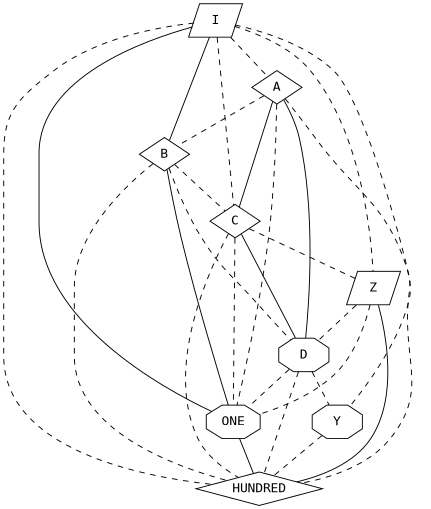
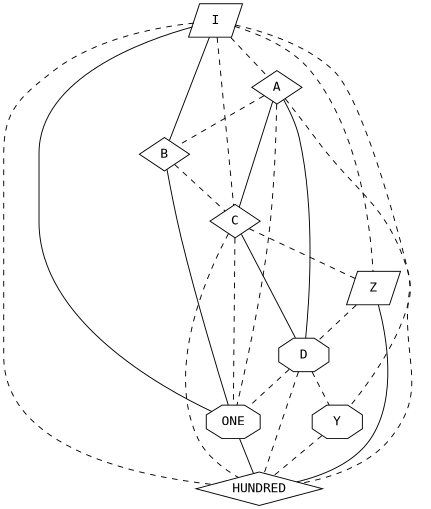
edge "B" -- "D": removed
edge "B" -- "HUNDRED": removed
edge "Z" -- "ONE": removed
